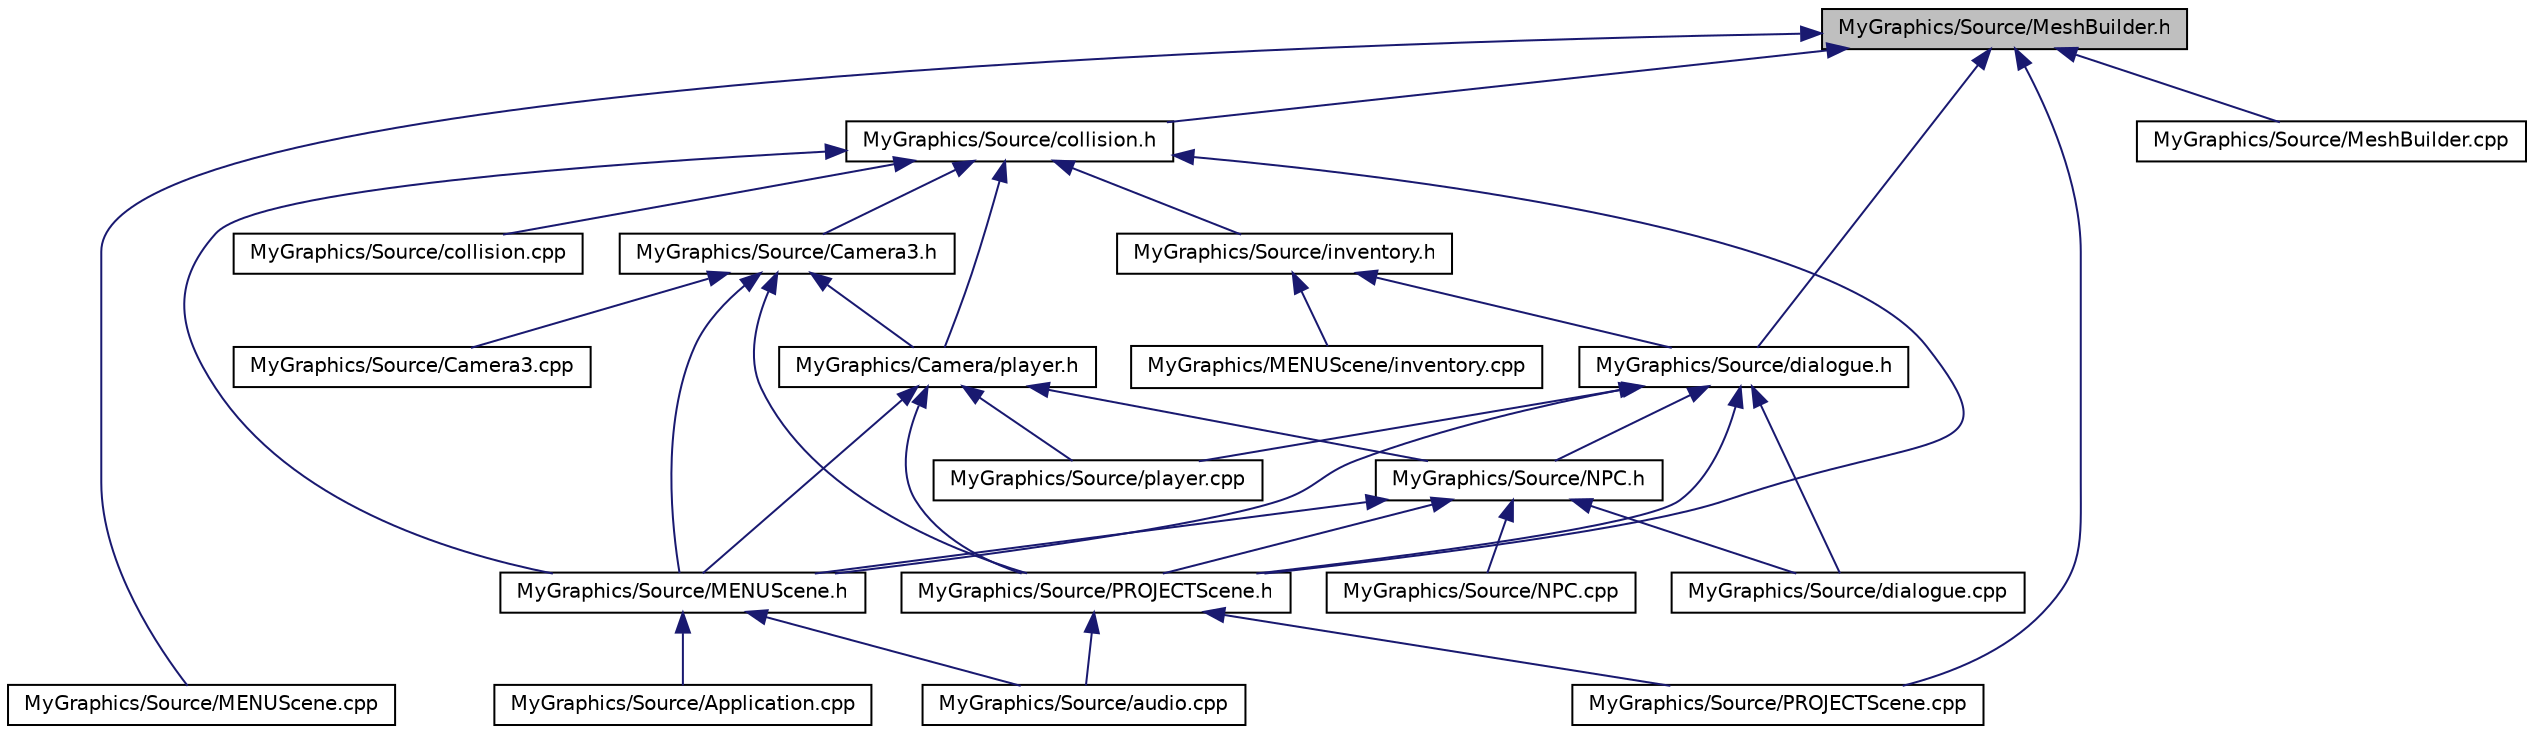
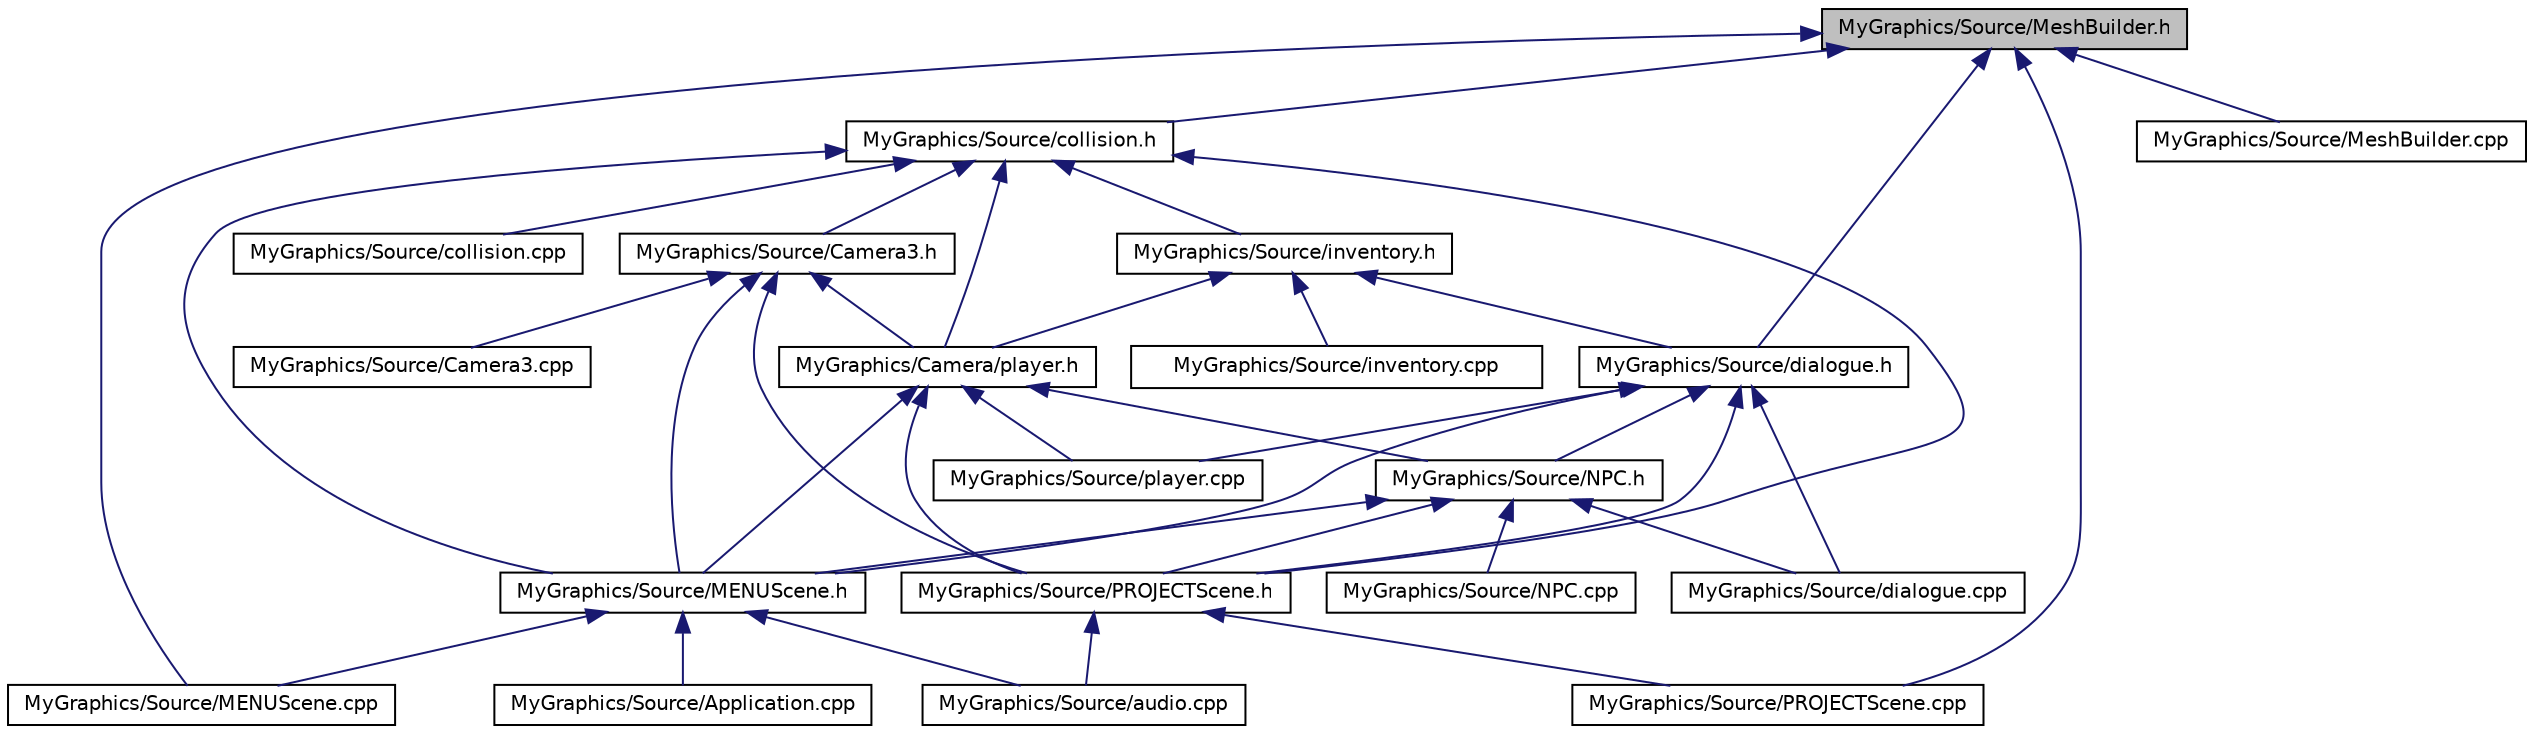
edge "MyGraphics/Camera/player.h" -> "MyGraphics/Source/inventory.h": added
node "MyGraphics/MENUScene/inventory.cpp": label "MyGraphics/MENUScene/inventory.cpp" -> "MyGraphics/Source/inventory.cpp"
edge "MyGraphics/Source/MENUScene.cpp" -> "MyGraphics/Source/MENUScene.h": added
